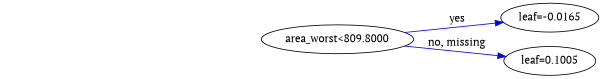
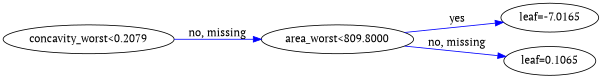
node "leaf=-0.0165": label "leaf=-0.0165" -> "leaf=-7.0165"
node "concavity_worst<0.2079": added
node "leaf=0.1005": label "leaf=0.1005" -> "leaf=0.1065"
